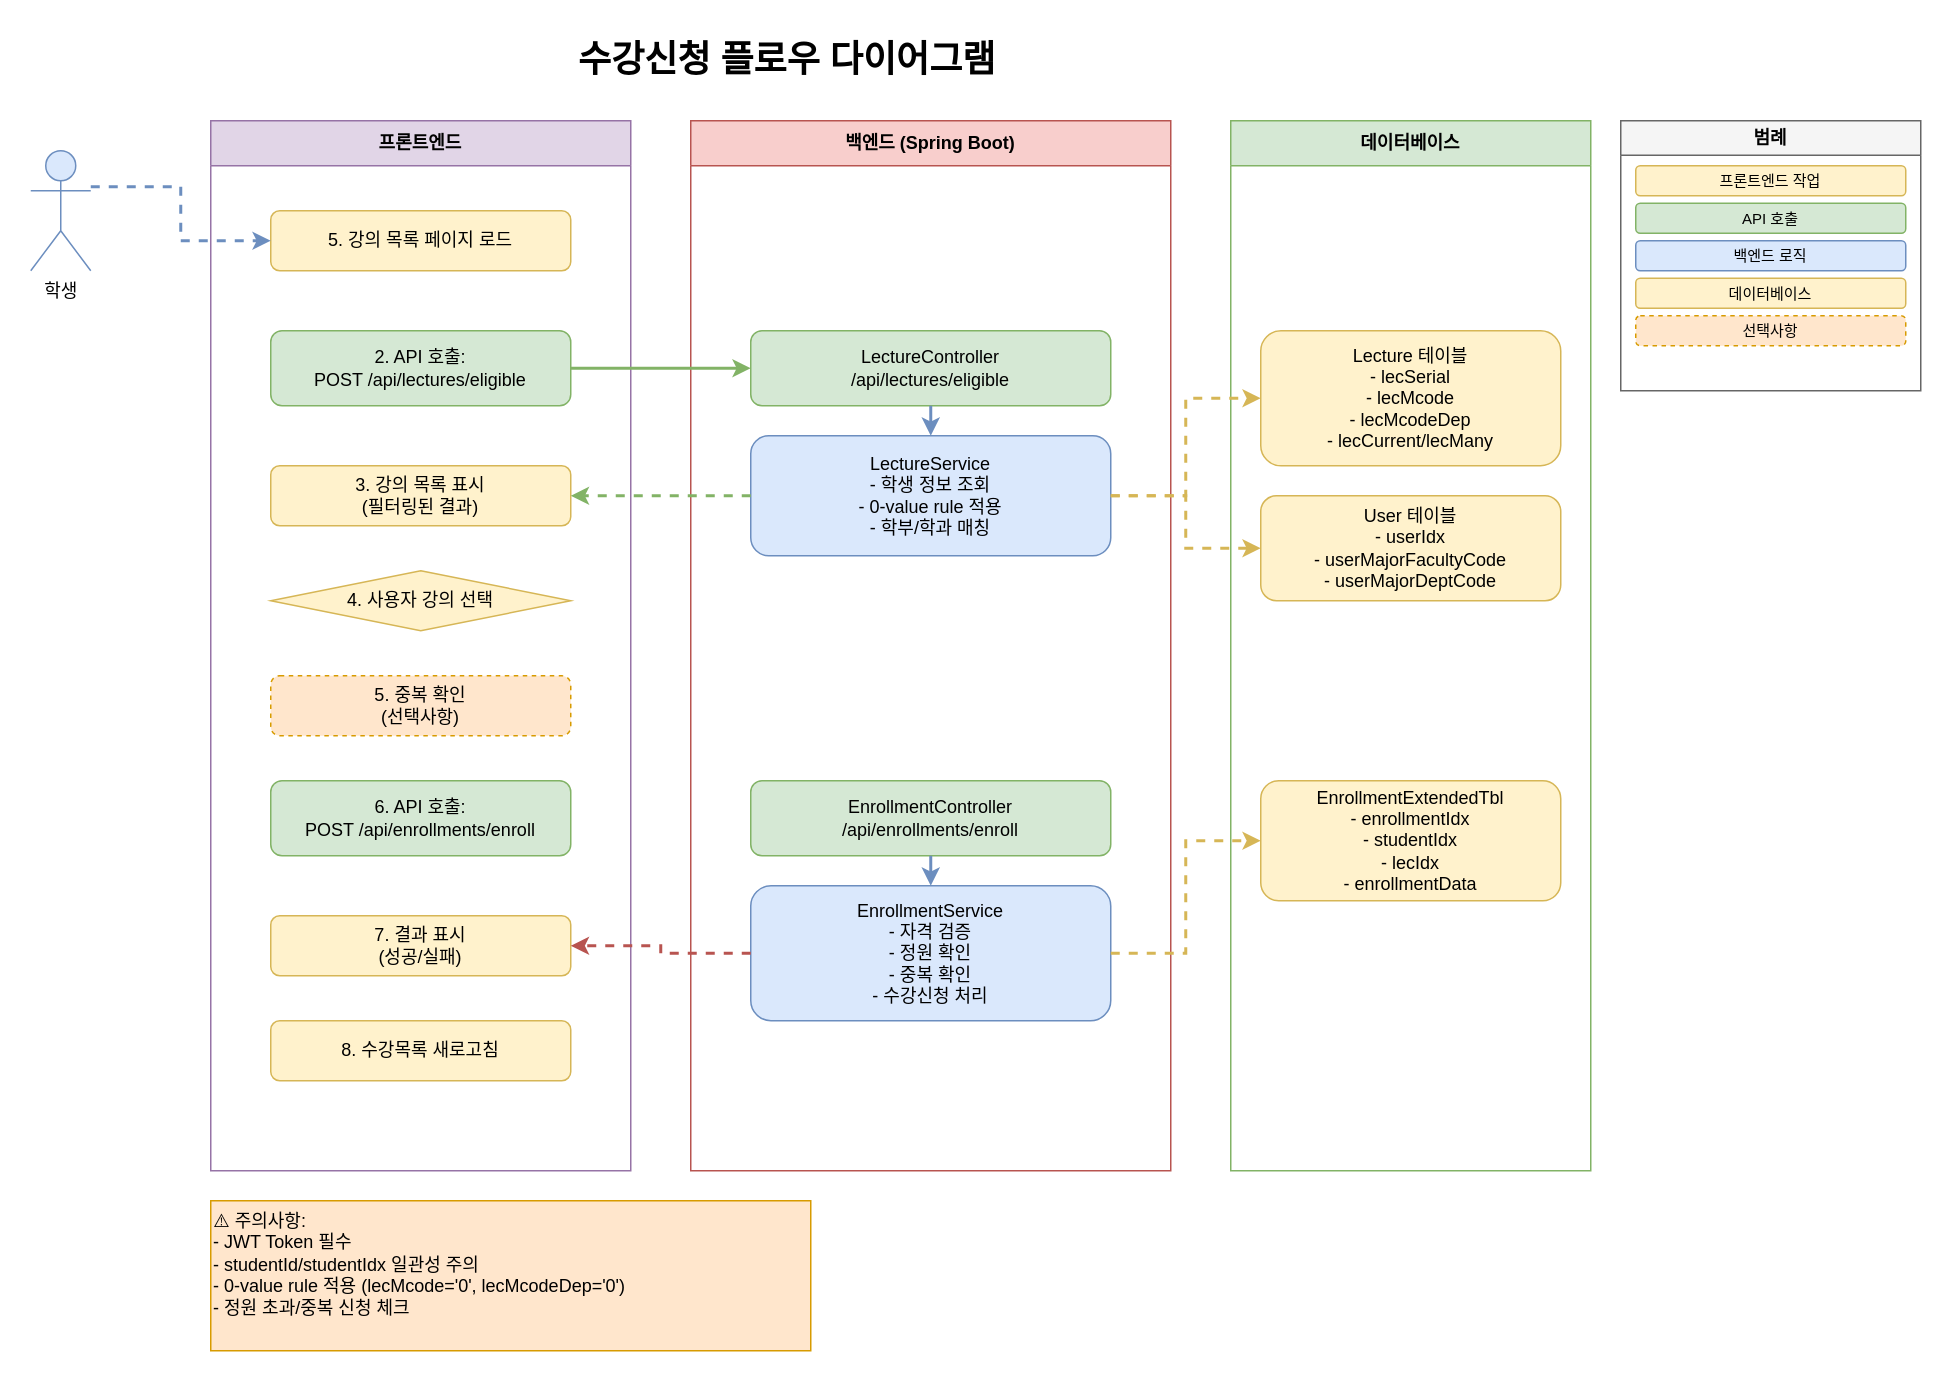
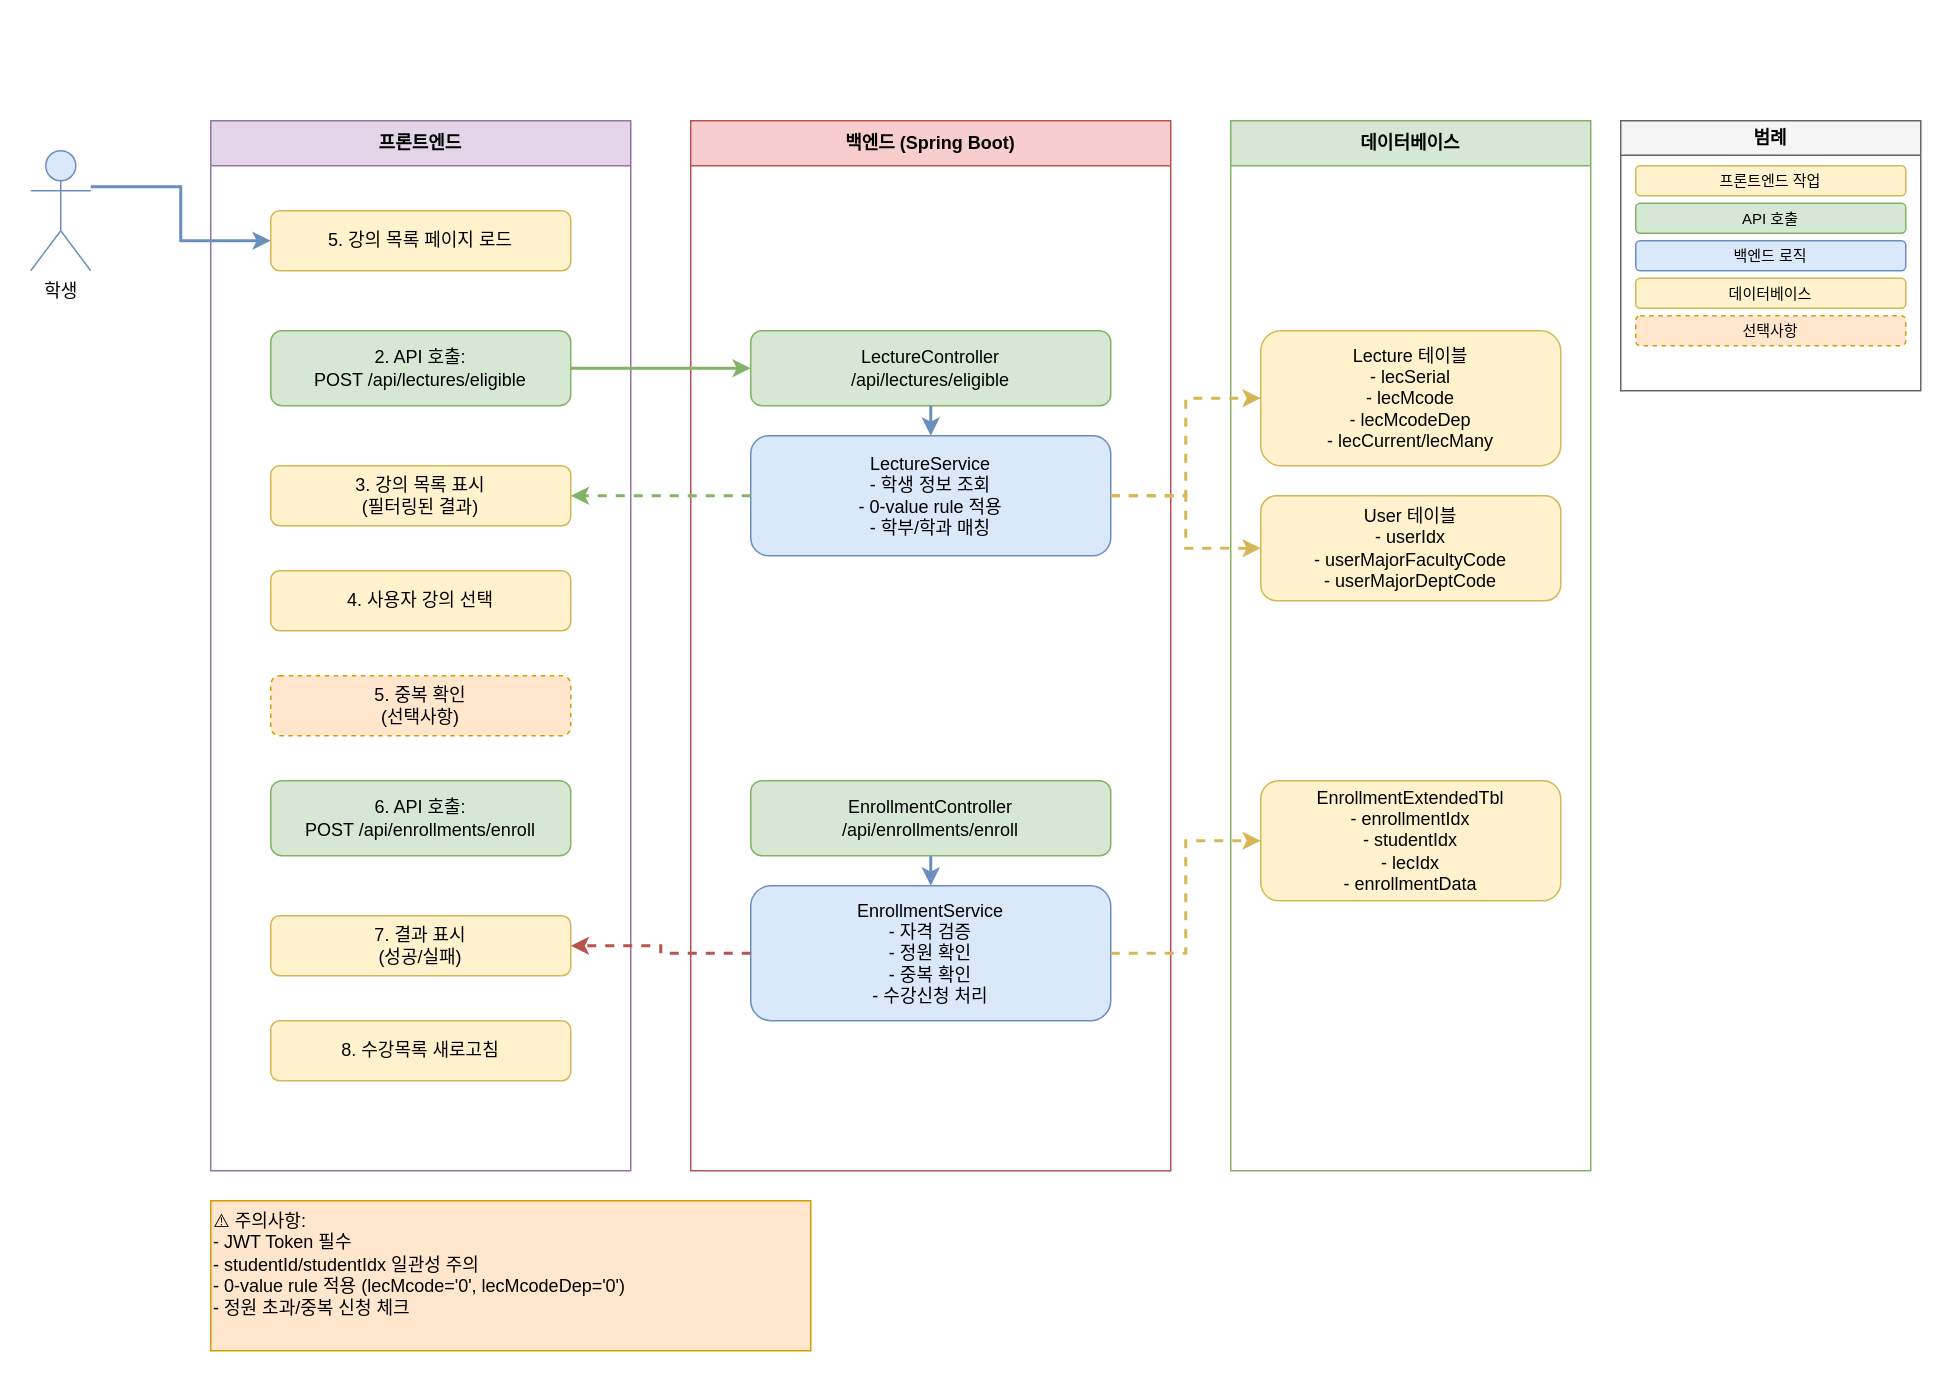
node "수강신청 플로우 다이어그램": removed
edge "학생" -> "5. 강의 목록 페이지 로드": style dashed -> solid
node "4. 사용자 강의 선택": shape diamond -> rounded rectangle
